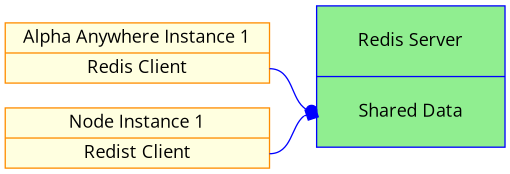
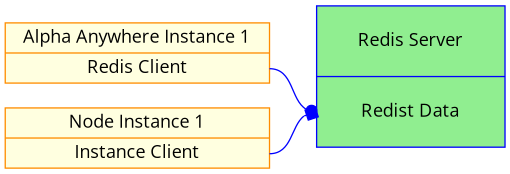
node "Redis Server": text "Shared Data" -> "Redist Data"
node "Node Instance 1": text "Redist Client" -> "Instance Client"
